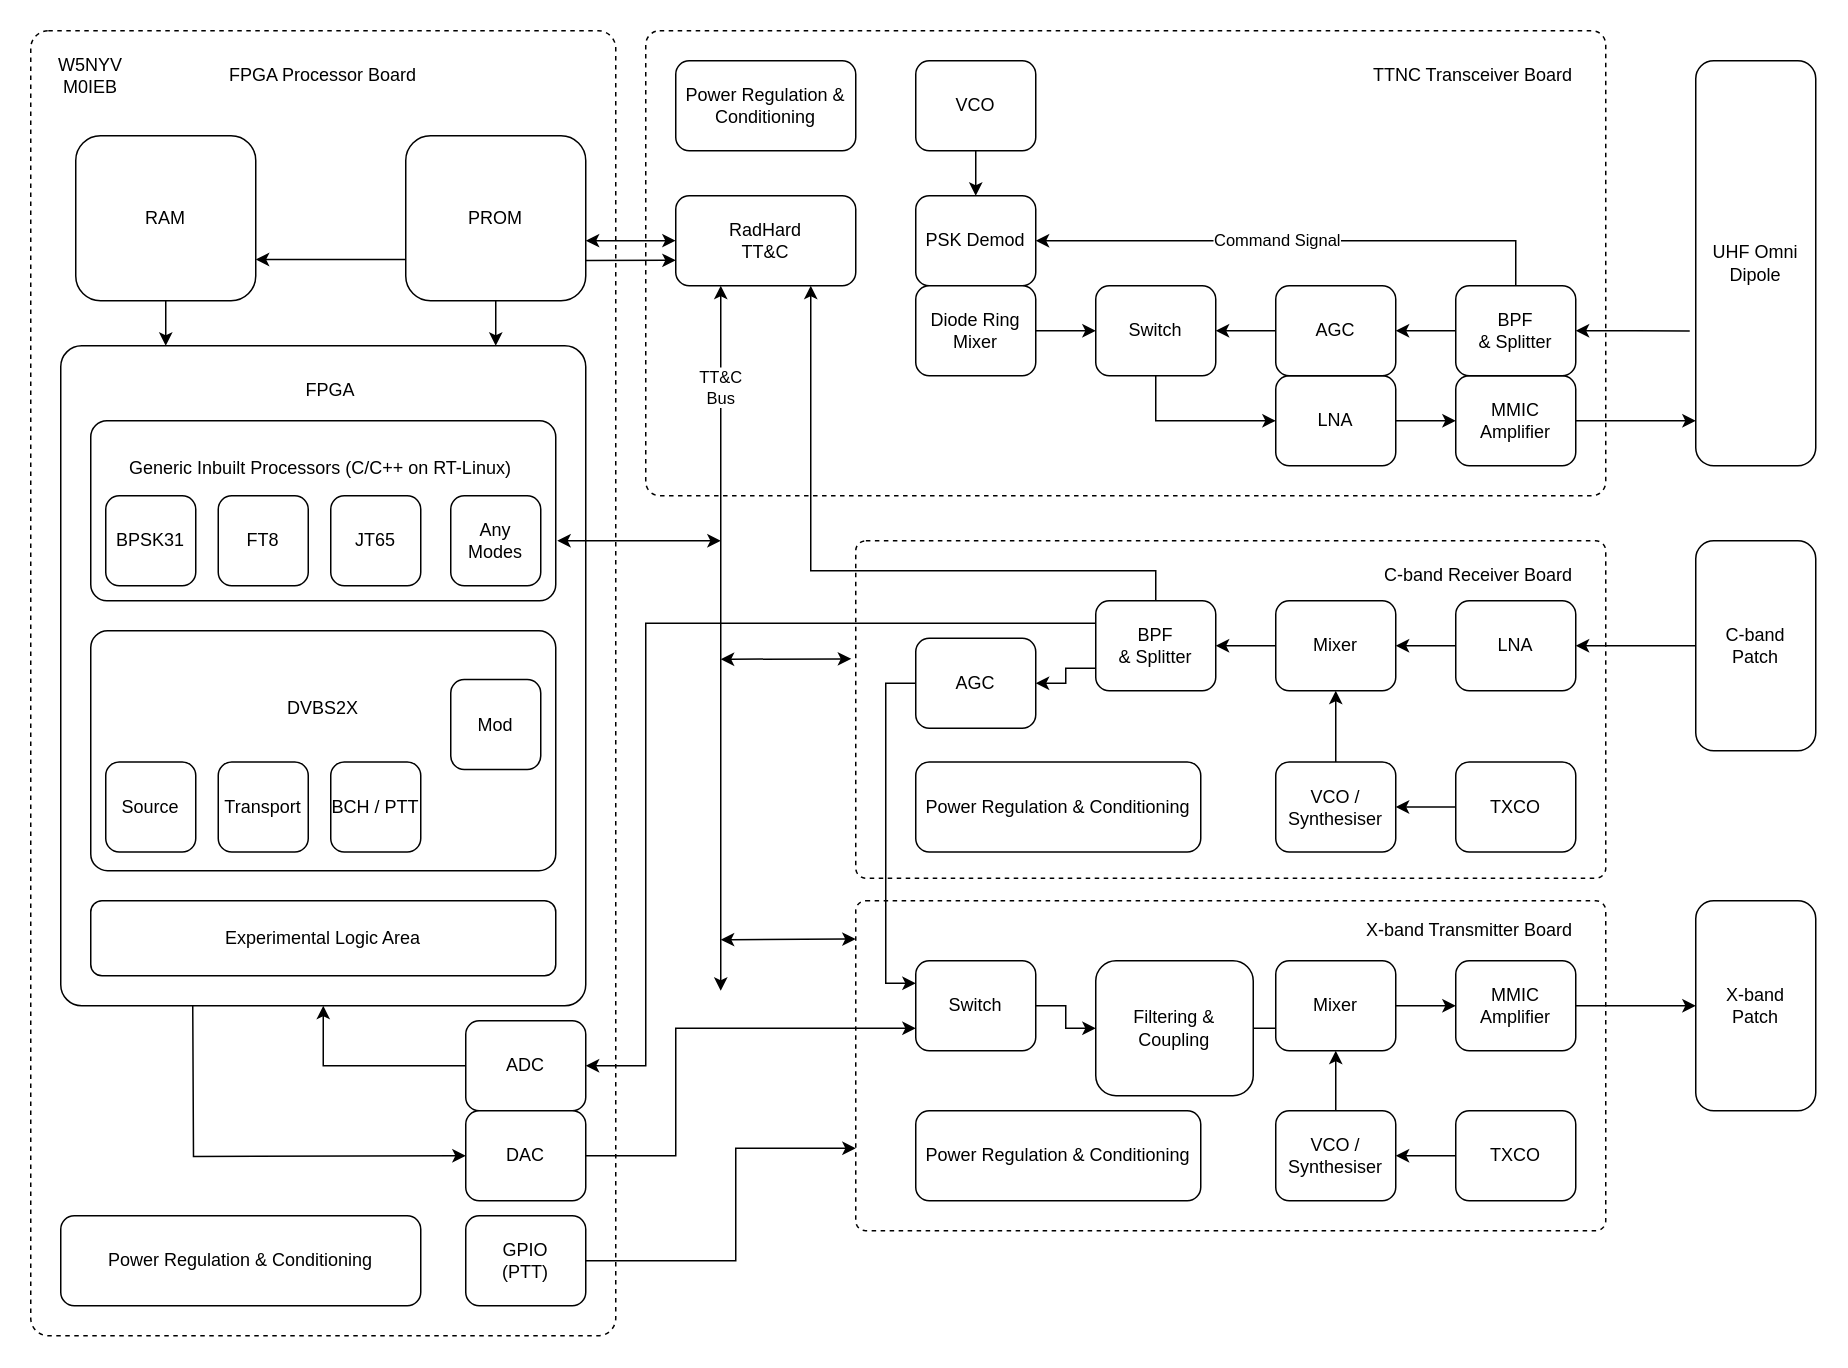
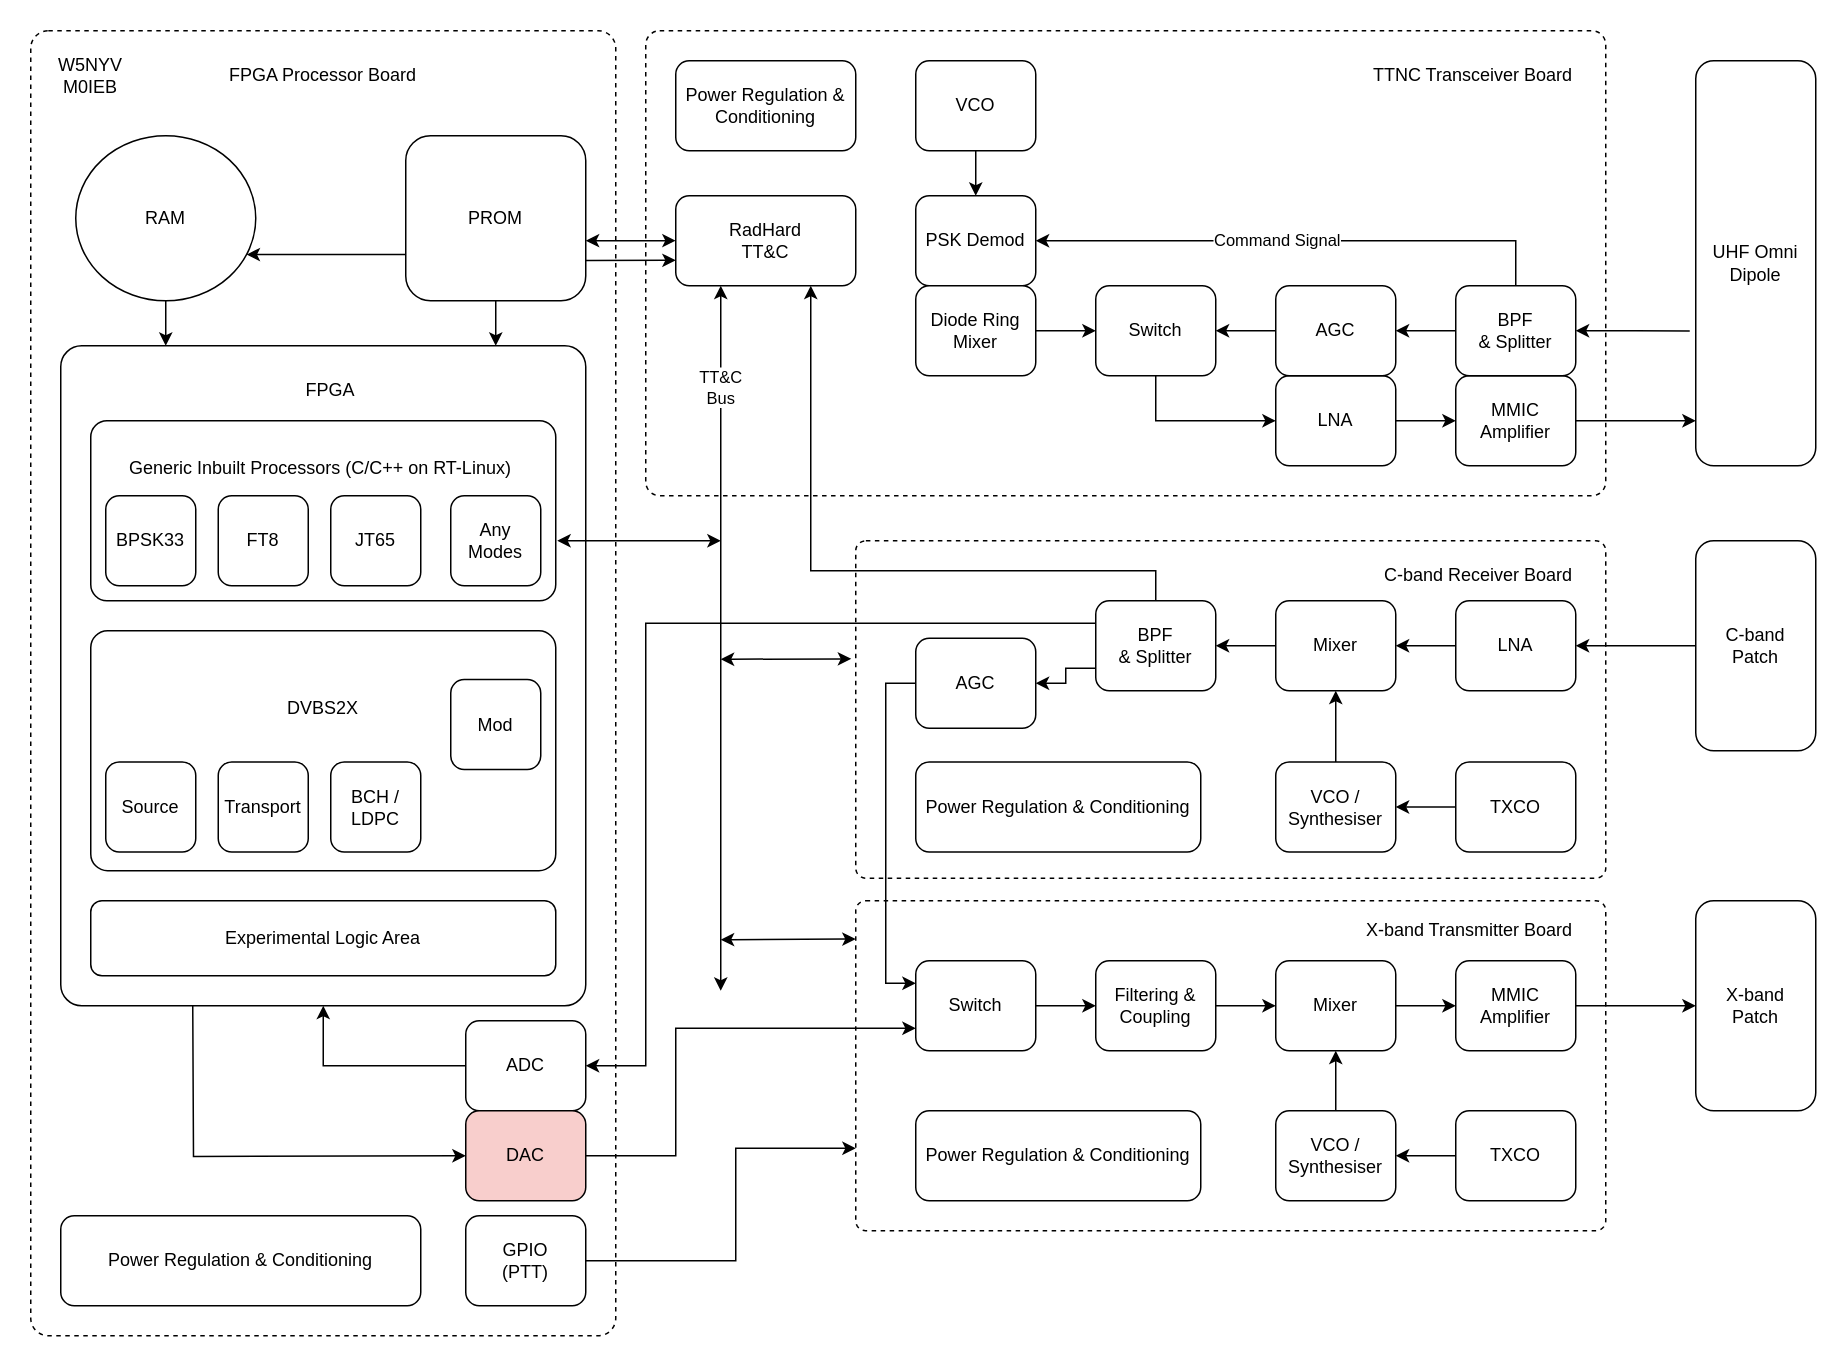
node "RAM": shape rounded rectangle -> ellipse
node "BPSK31": label "BPSK31" -> "BPSK33"
node "BCH / PTT": label "BCH / PTT" -> "BCH / LDPC"
node "Filtering & Coupling": size 158x135 -> 120x90
node "DAC": fillcolor #ffffff -> #f8cecc
